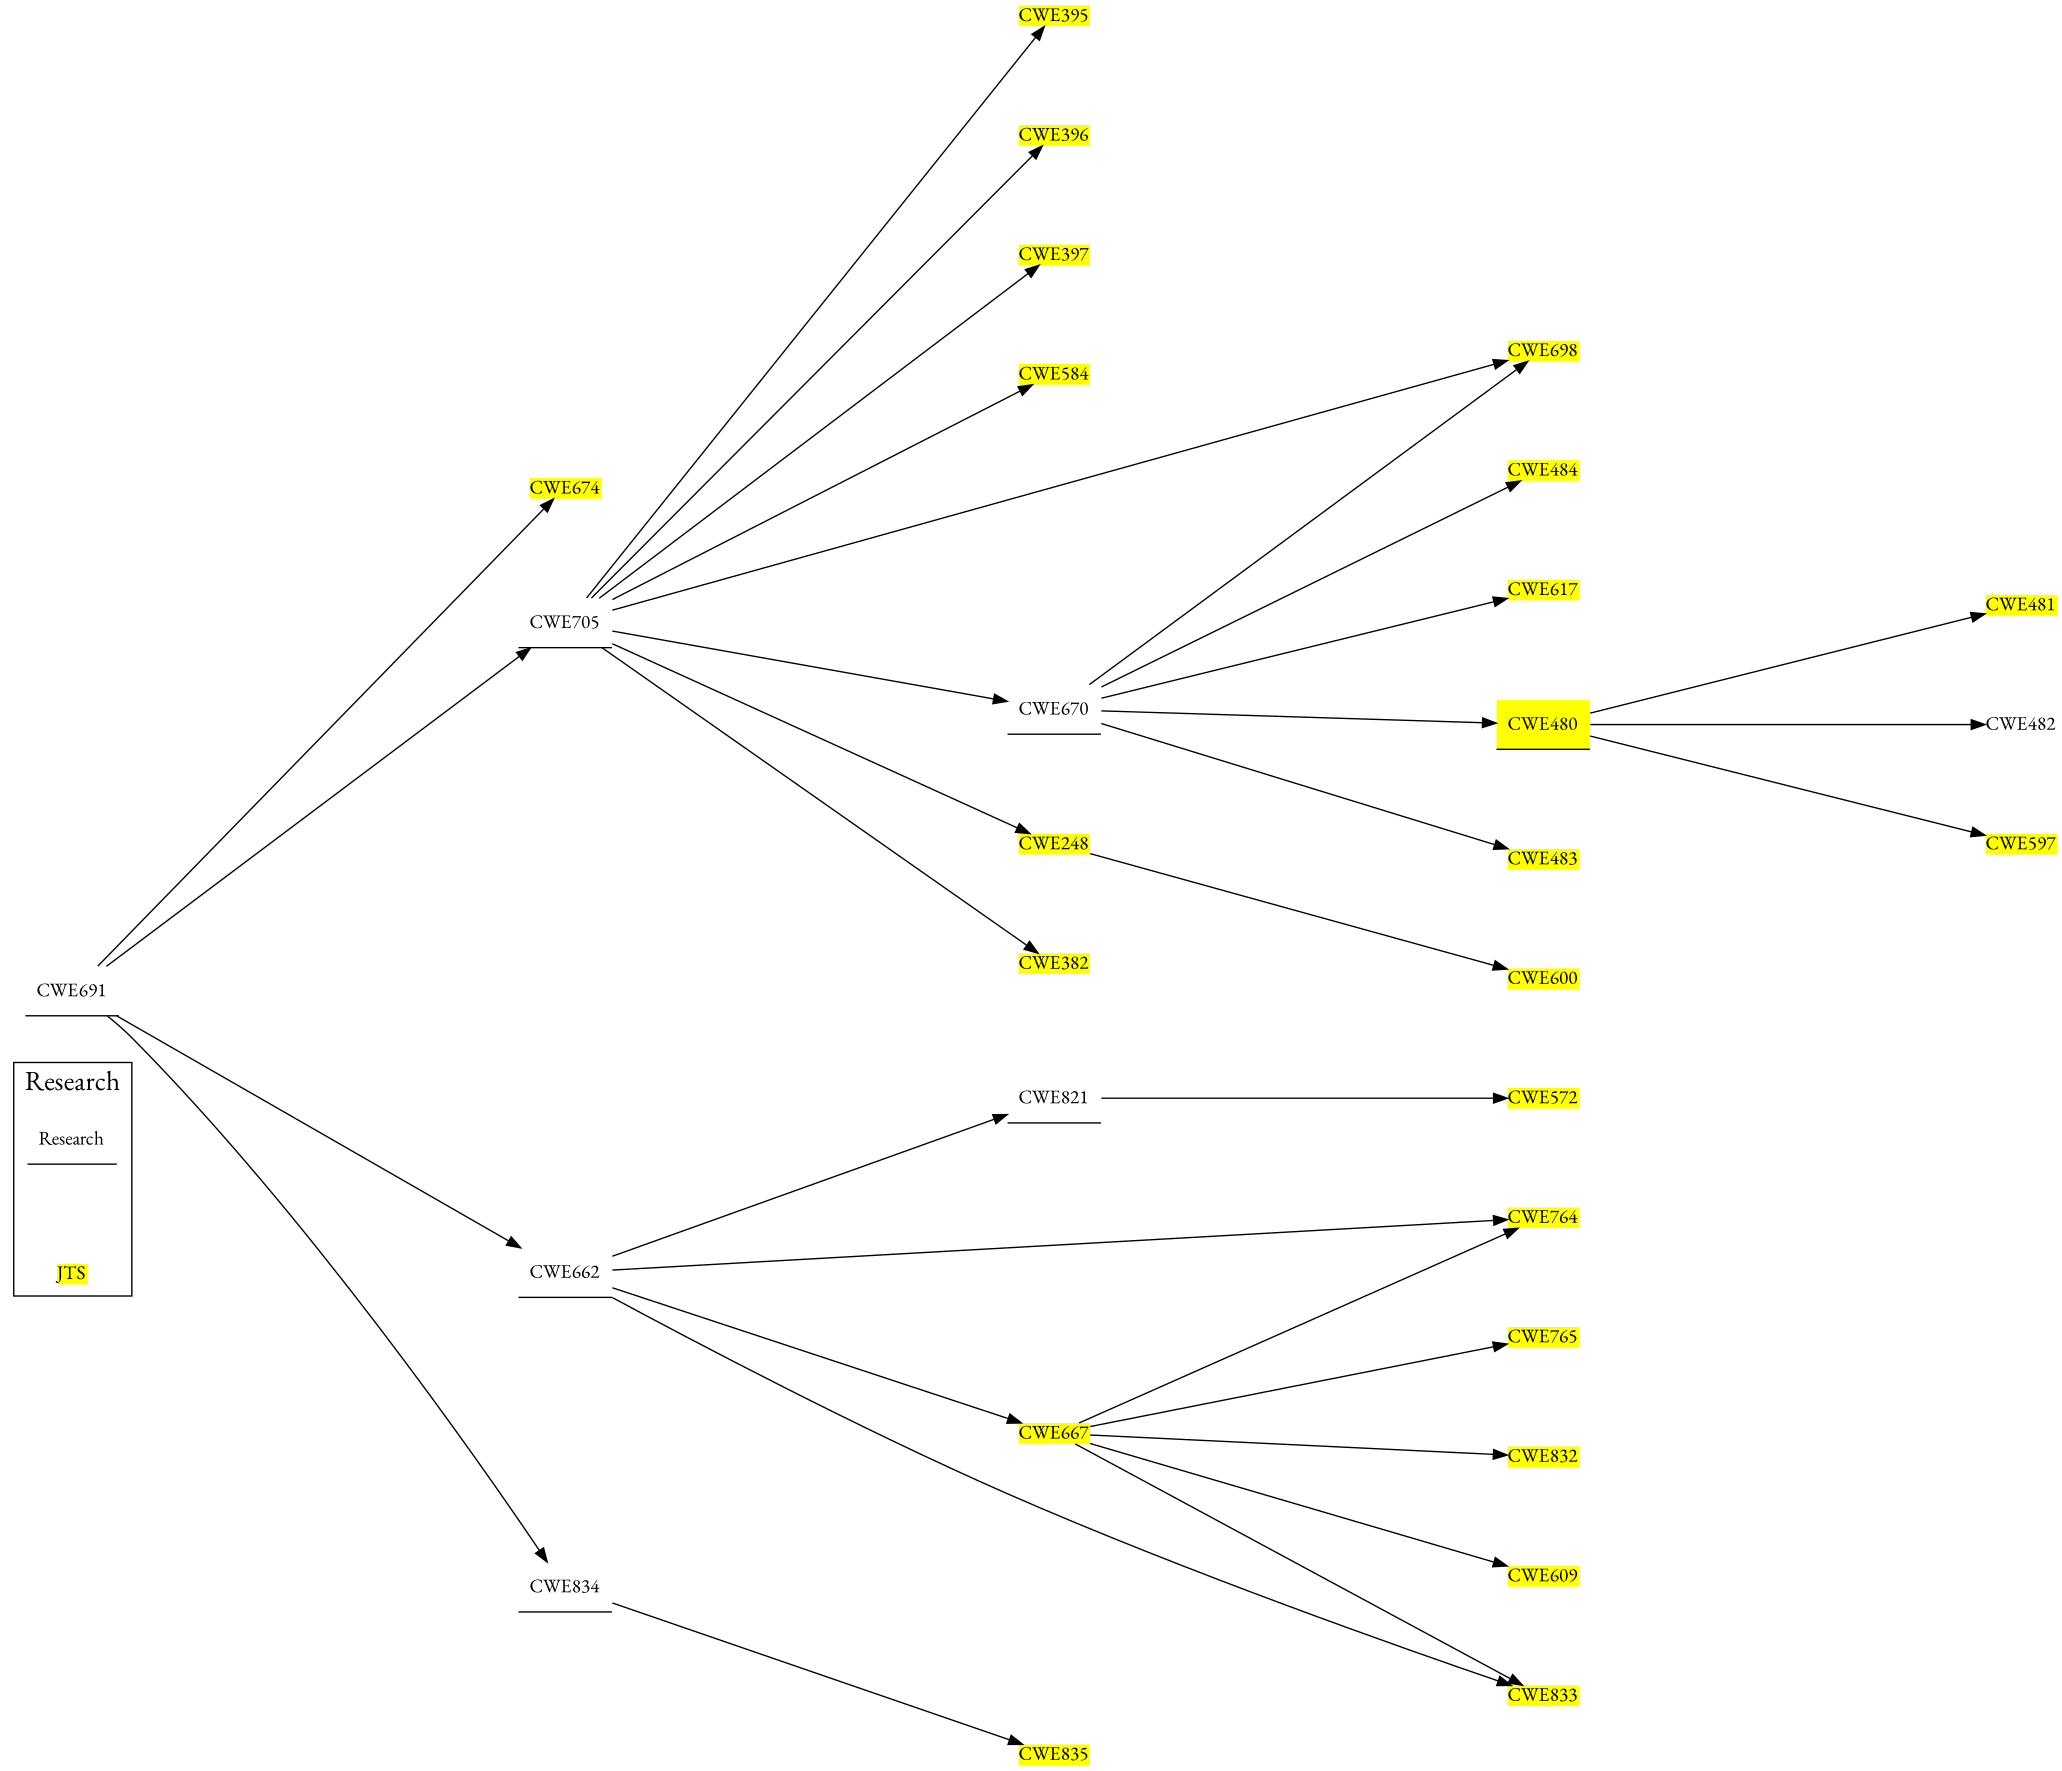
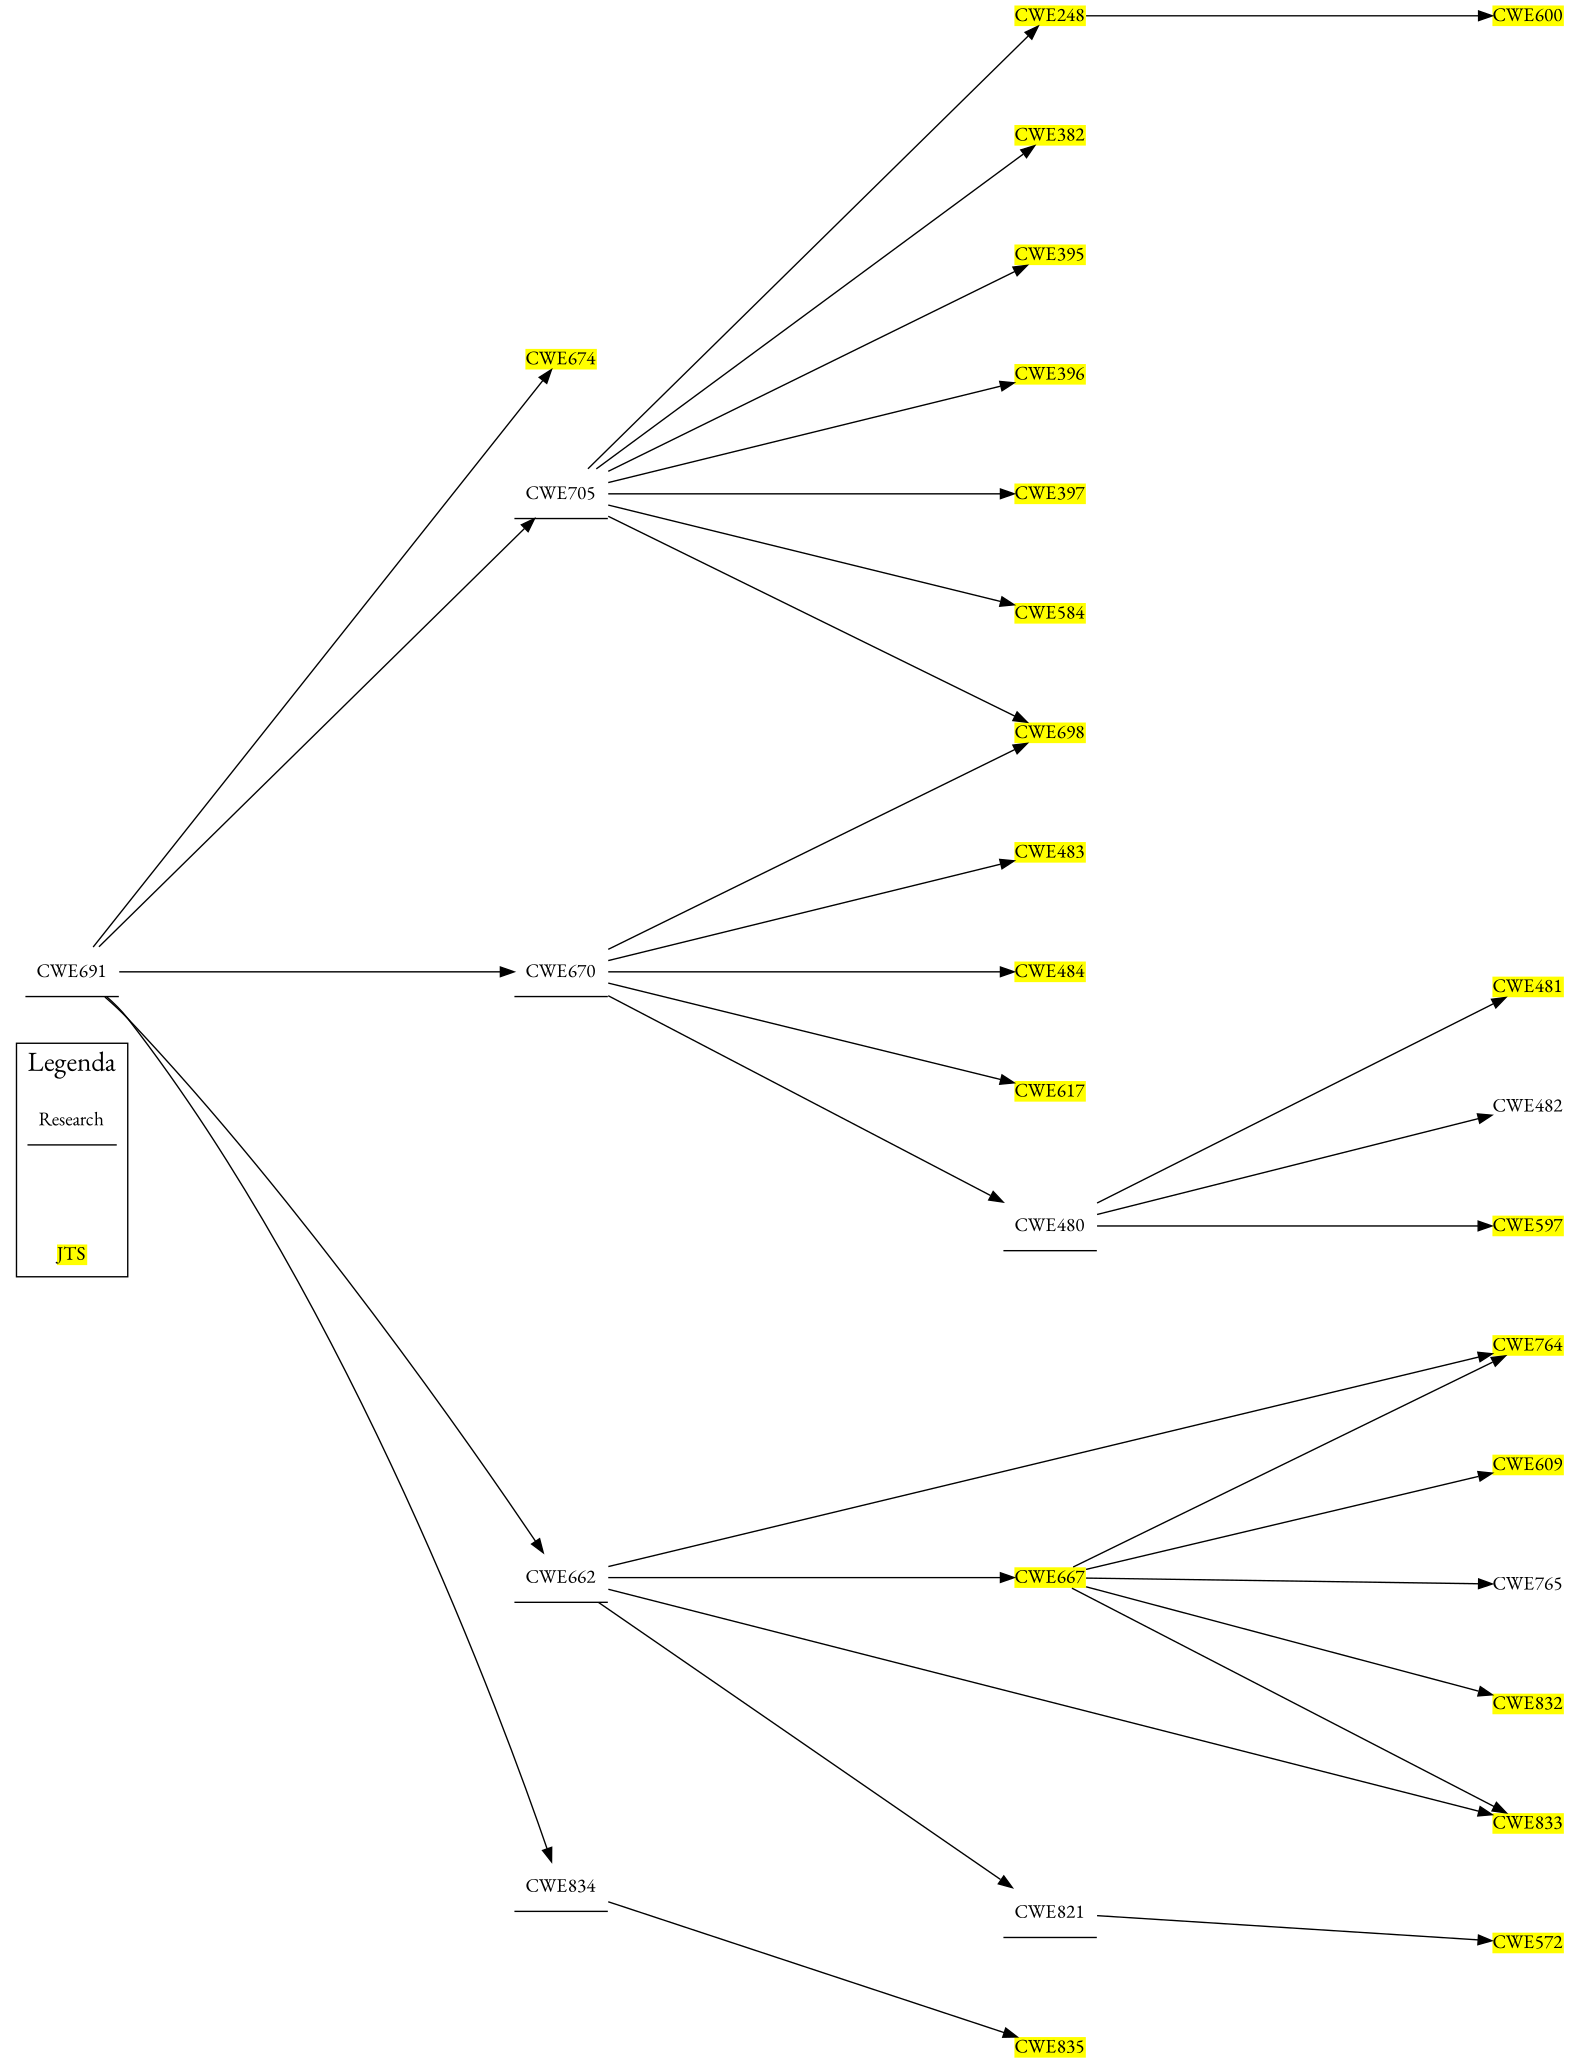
edge "CWE705" -> "CWE670": now "CWE691" -> "CWE670"
node "CWE480": fillcolor yellow -> white
cluster "Research": label "Research" -> "Legenda"
node "CWE765": fillcolor yellow -> white
